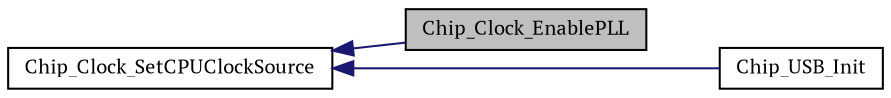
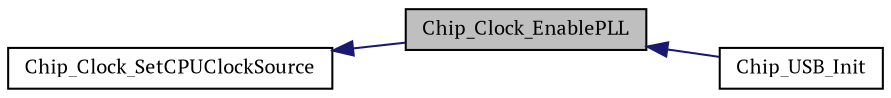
edge "Chip_USB_Init" -> "Chip_Clock_SetCPUClockSource": now "Chip_USB_Init" -> "Chip_Clock_EnablePLL"
